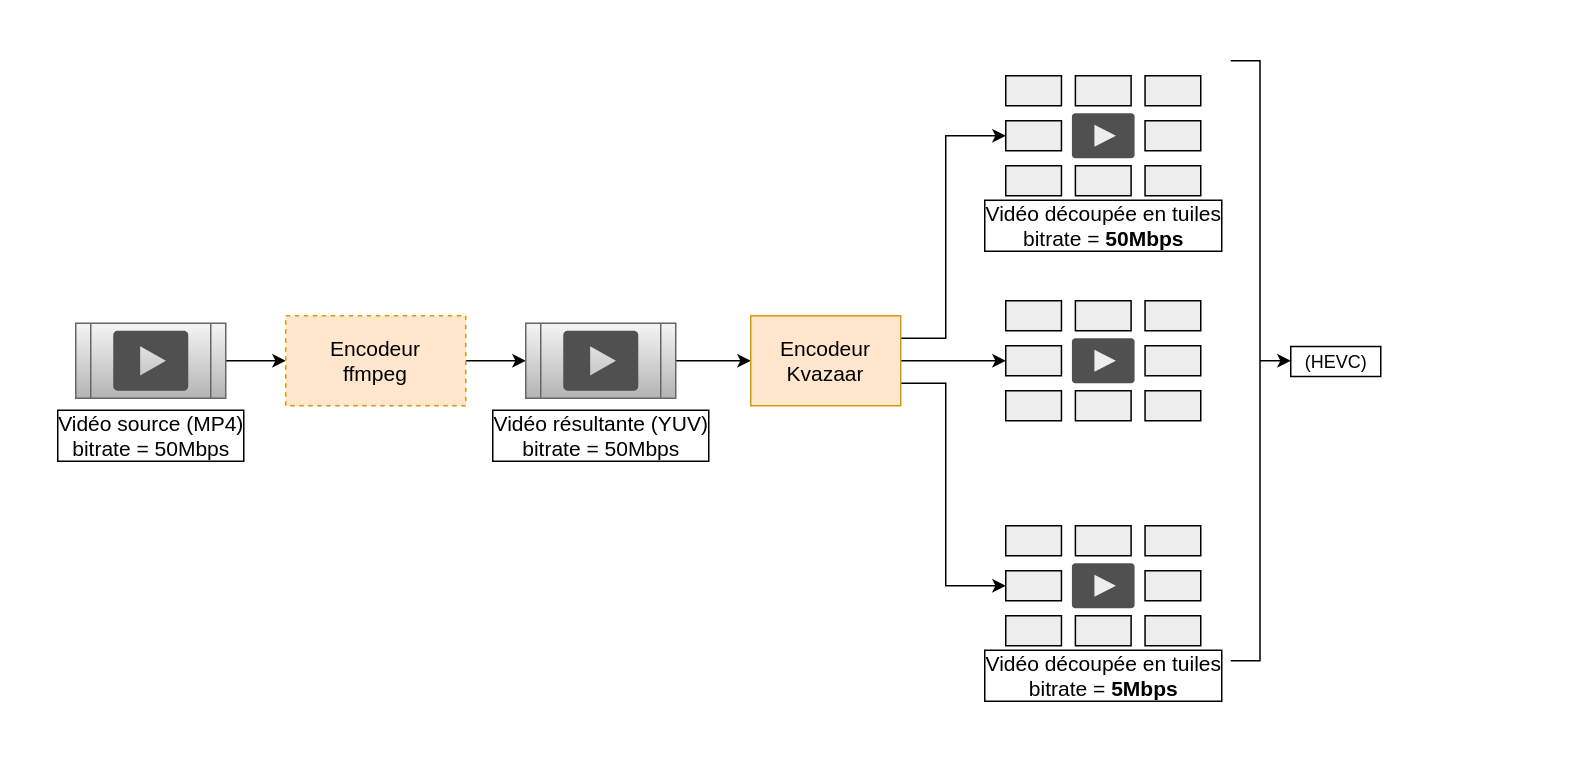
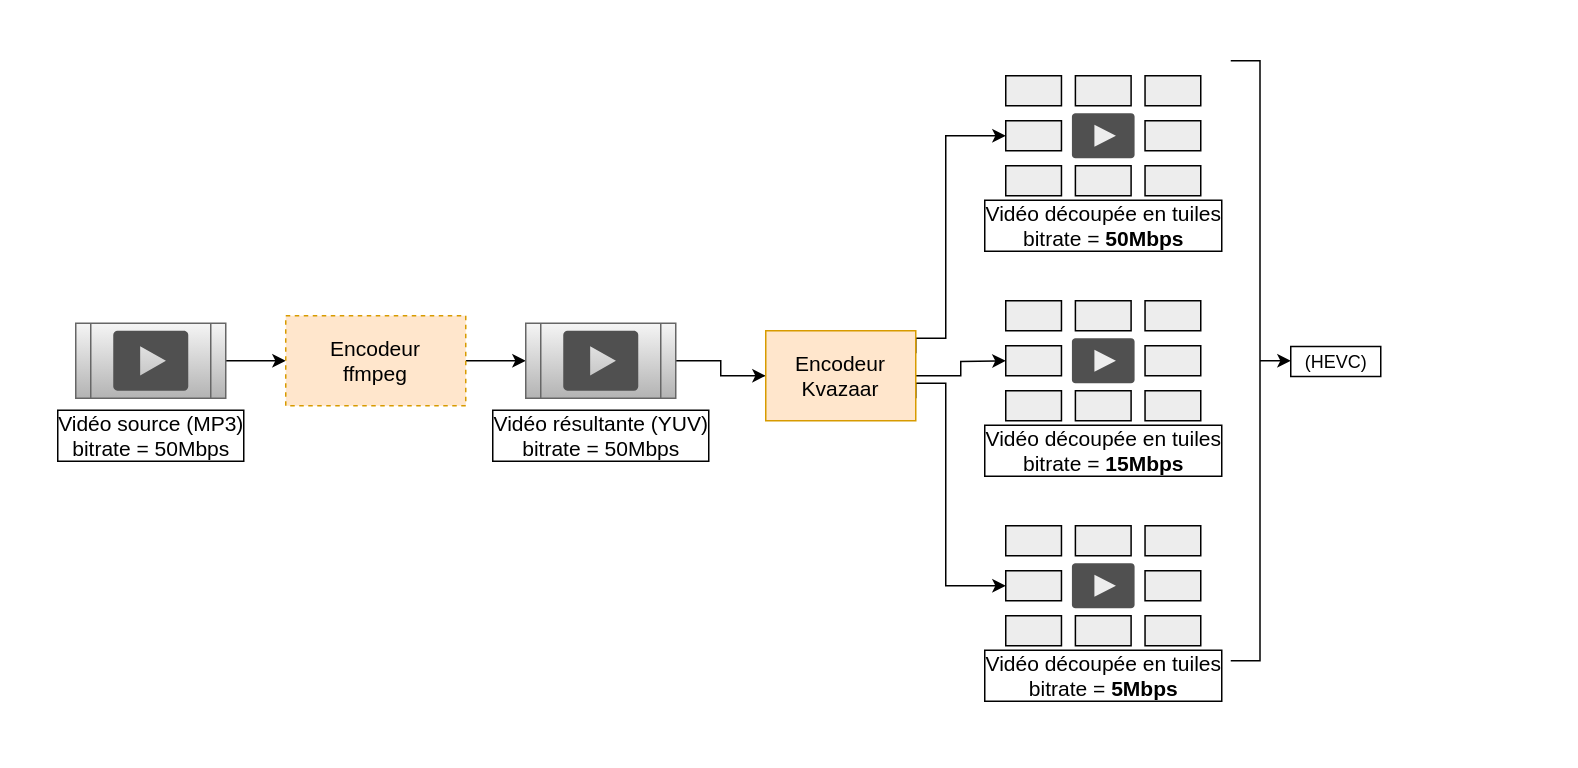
node "Encodeur Kvazaar": moved (826, 361) -> (841, 376)
node "Vidéo source (MP4) bitrate = 50Mbps": label "Vidéo source (MP4) bitrate = 50Mbps" -> "Vidéo source (MP3) bitrate = 50Mbps"
node "Vidéo découpée en tuiles bitrate = 15Mbps": added
